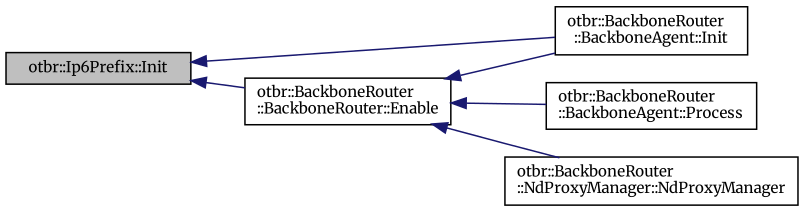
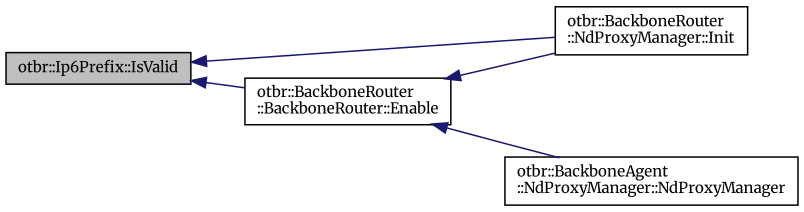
node "otbr::BackboneRouter ::BackboneAgent::Init": label "otbr::BackboneRouter ::BackboneAgent::Init" -> "otbr::BackboneRouter ::NdProxyManager::Init"
node "otbr::Ip6Prefix::Init": label "otbr::Ip6Prefix::Init" -> "otbr::Ip6Prefix::IsValid"
node "otbr::BackboneRouter ::BackboneAgent::Process": removed
node "otbr::BackboneRouter ::NdProxyManager::NdProxyManager": label "otbr::BackboneRouter ::NdProxyManager::NdProxyManager" -> "otbr::BackboneAgent ::NdProxyManager::NdProxyManager"
